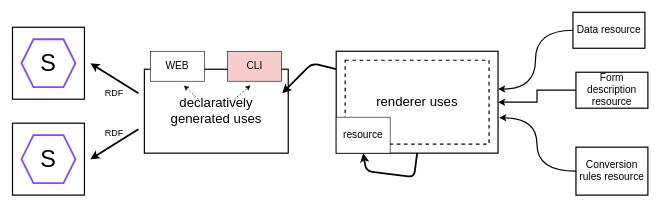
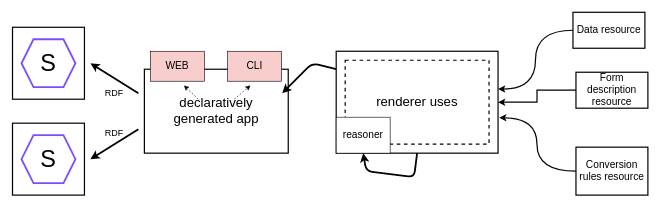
node "WEB": fillcolor #ffffff -> #f8cecc
node "declaratively generated uses": label "declaratively generated uses" -> "declaratively generated app"
node "resource": label "resource" -> "reasoner"
